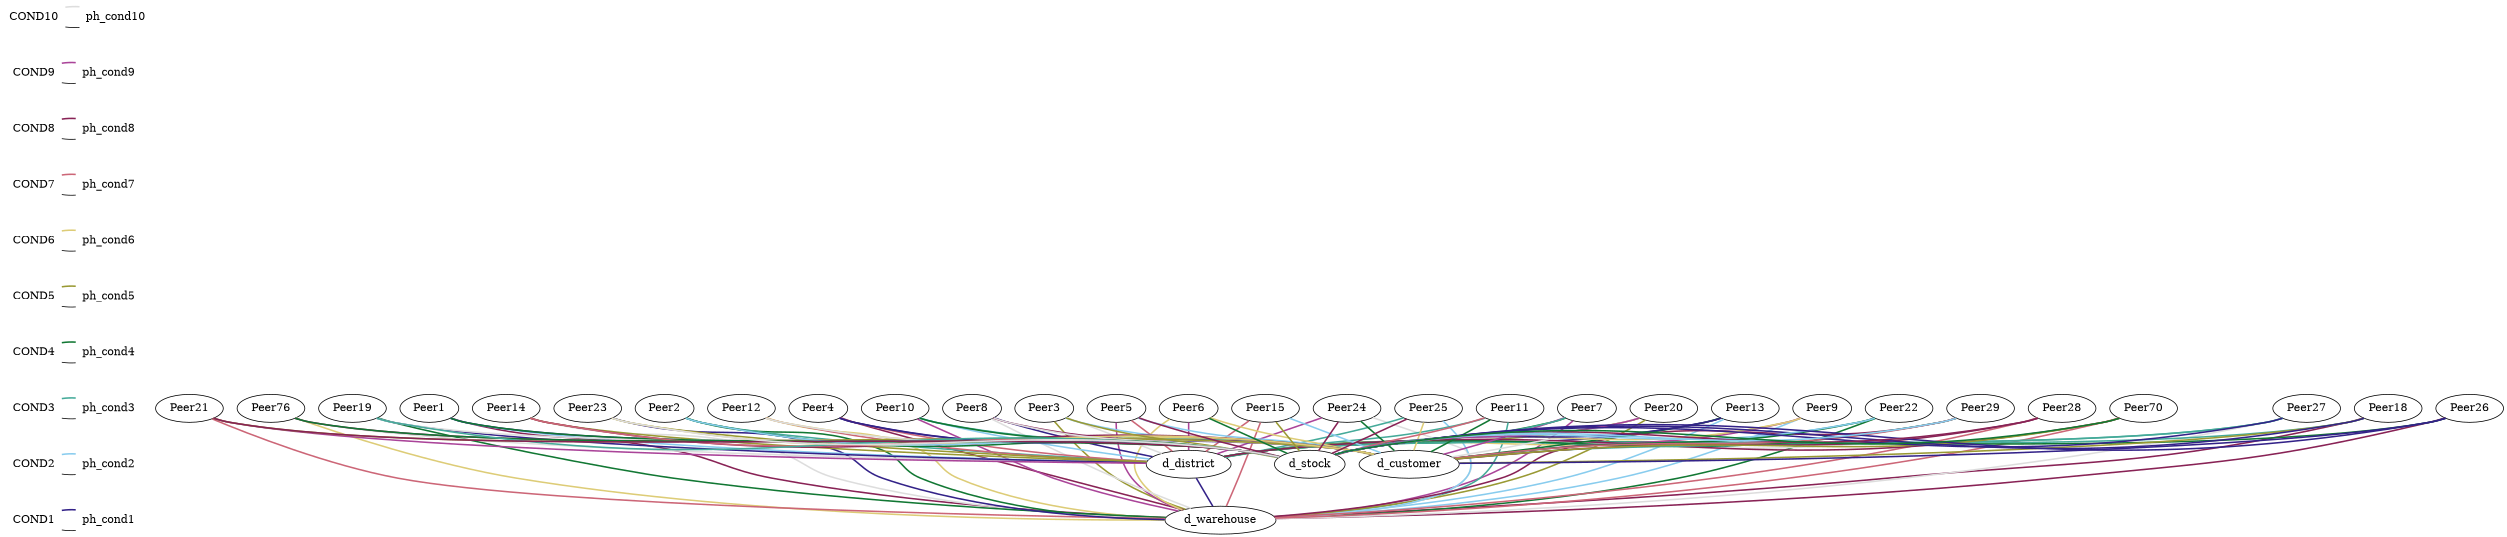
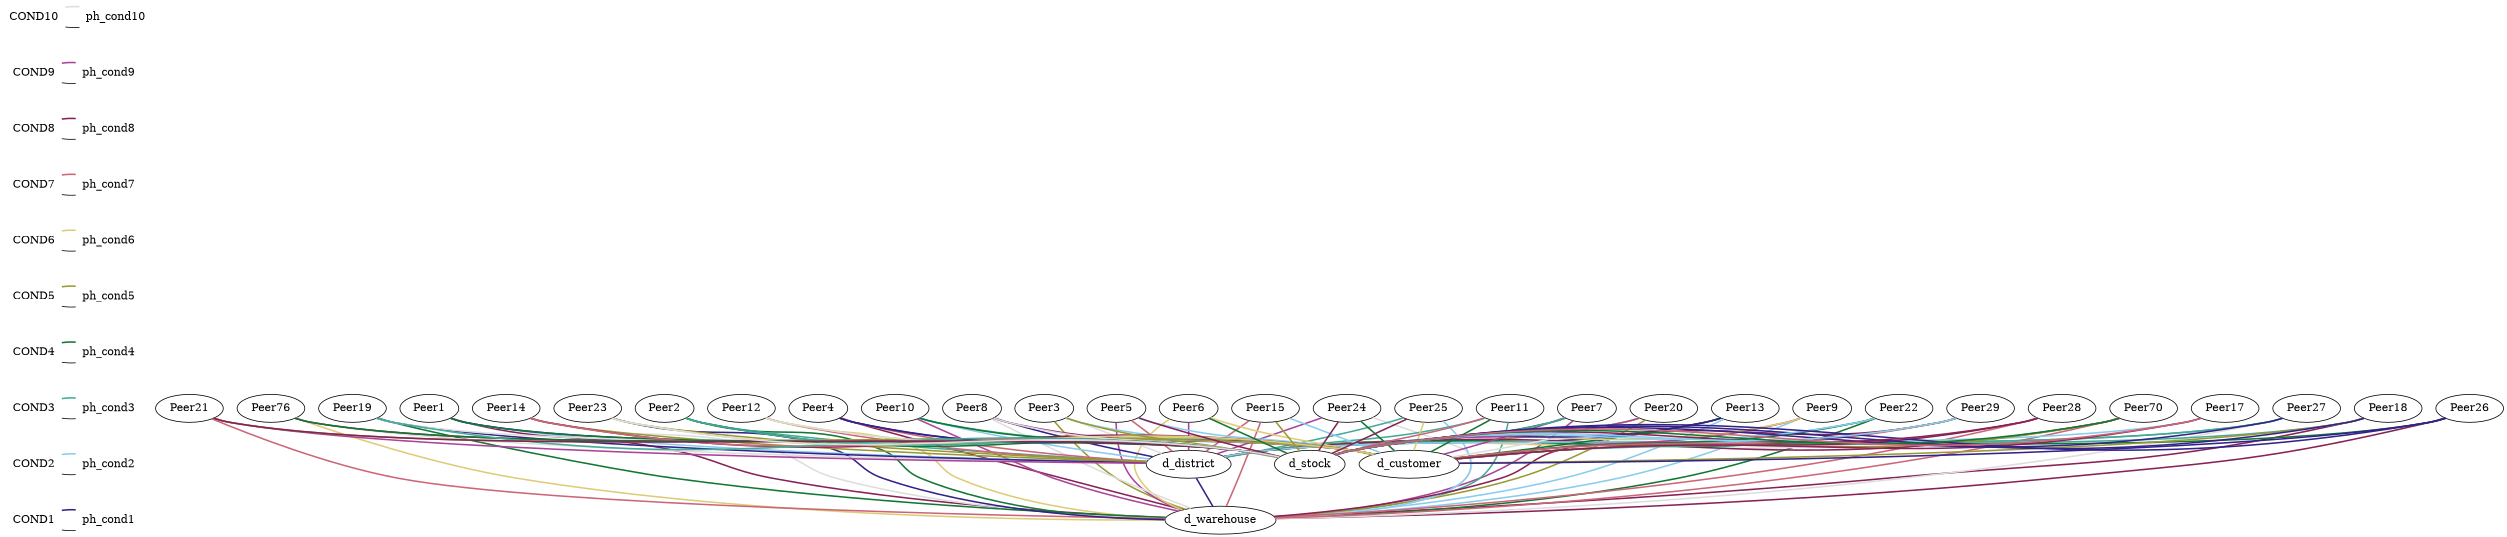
node "Peer17": added
edge "Peer2" -- "d_stock": color #88ccee -> #44aa99
